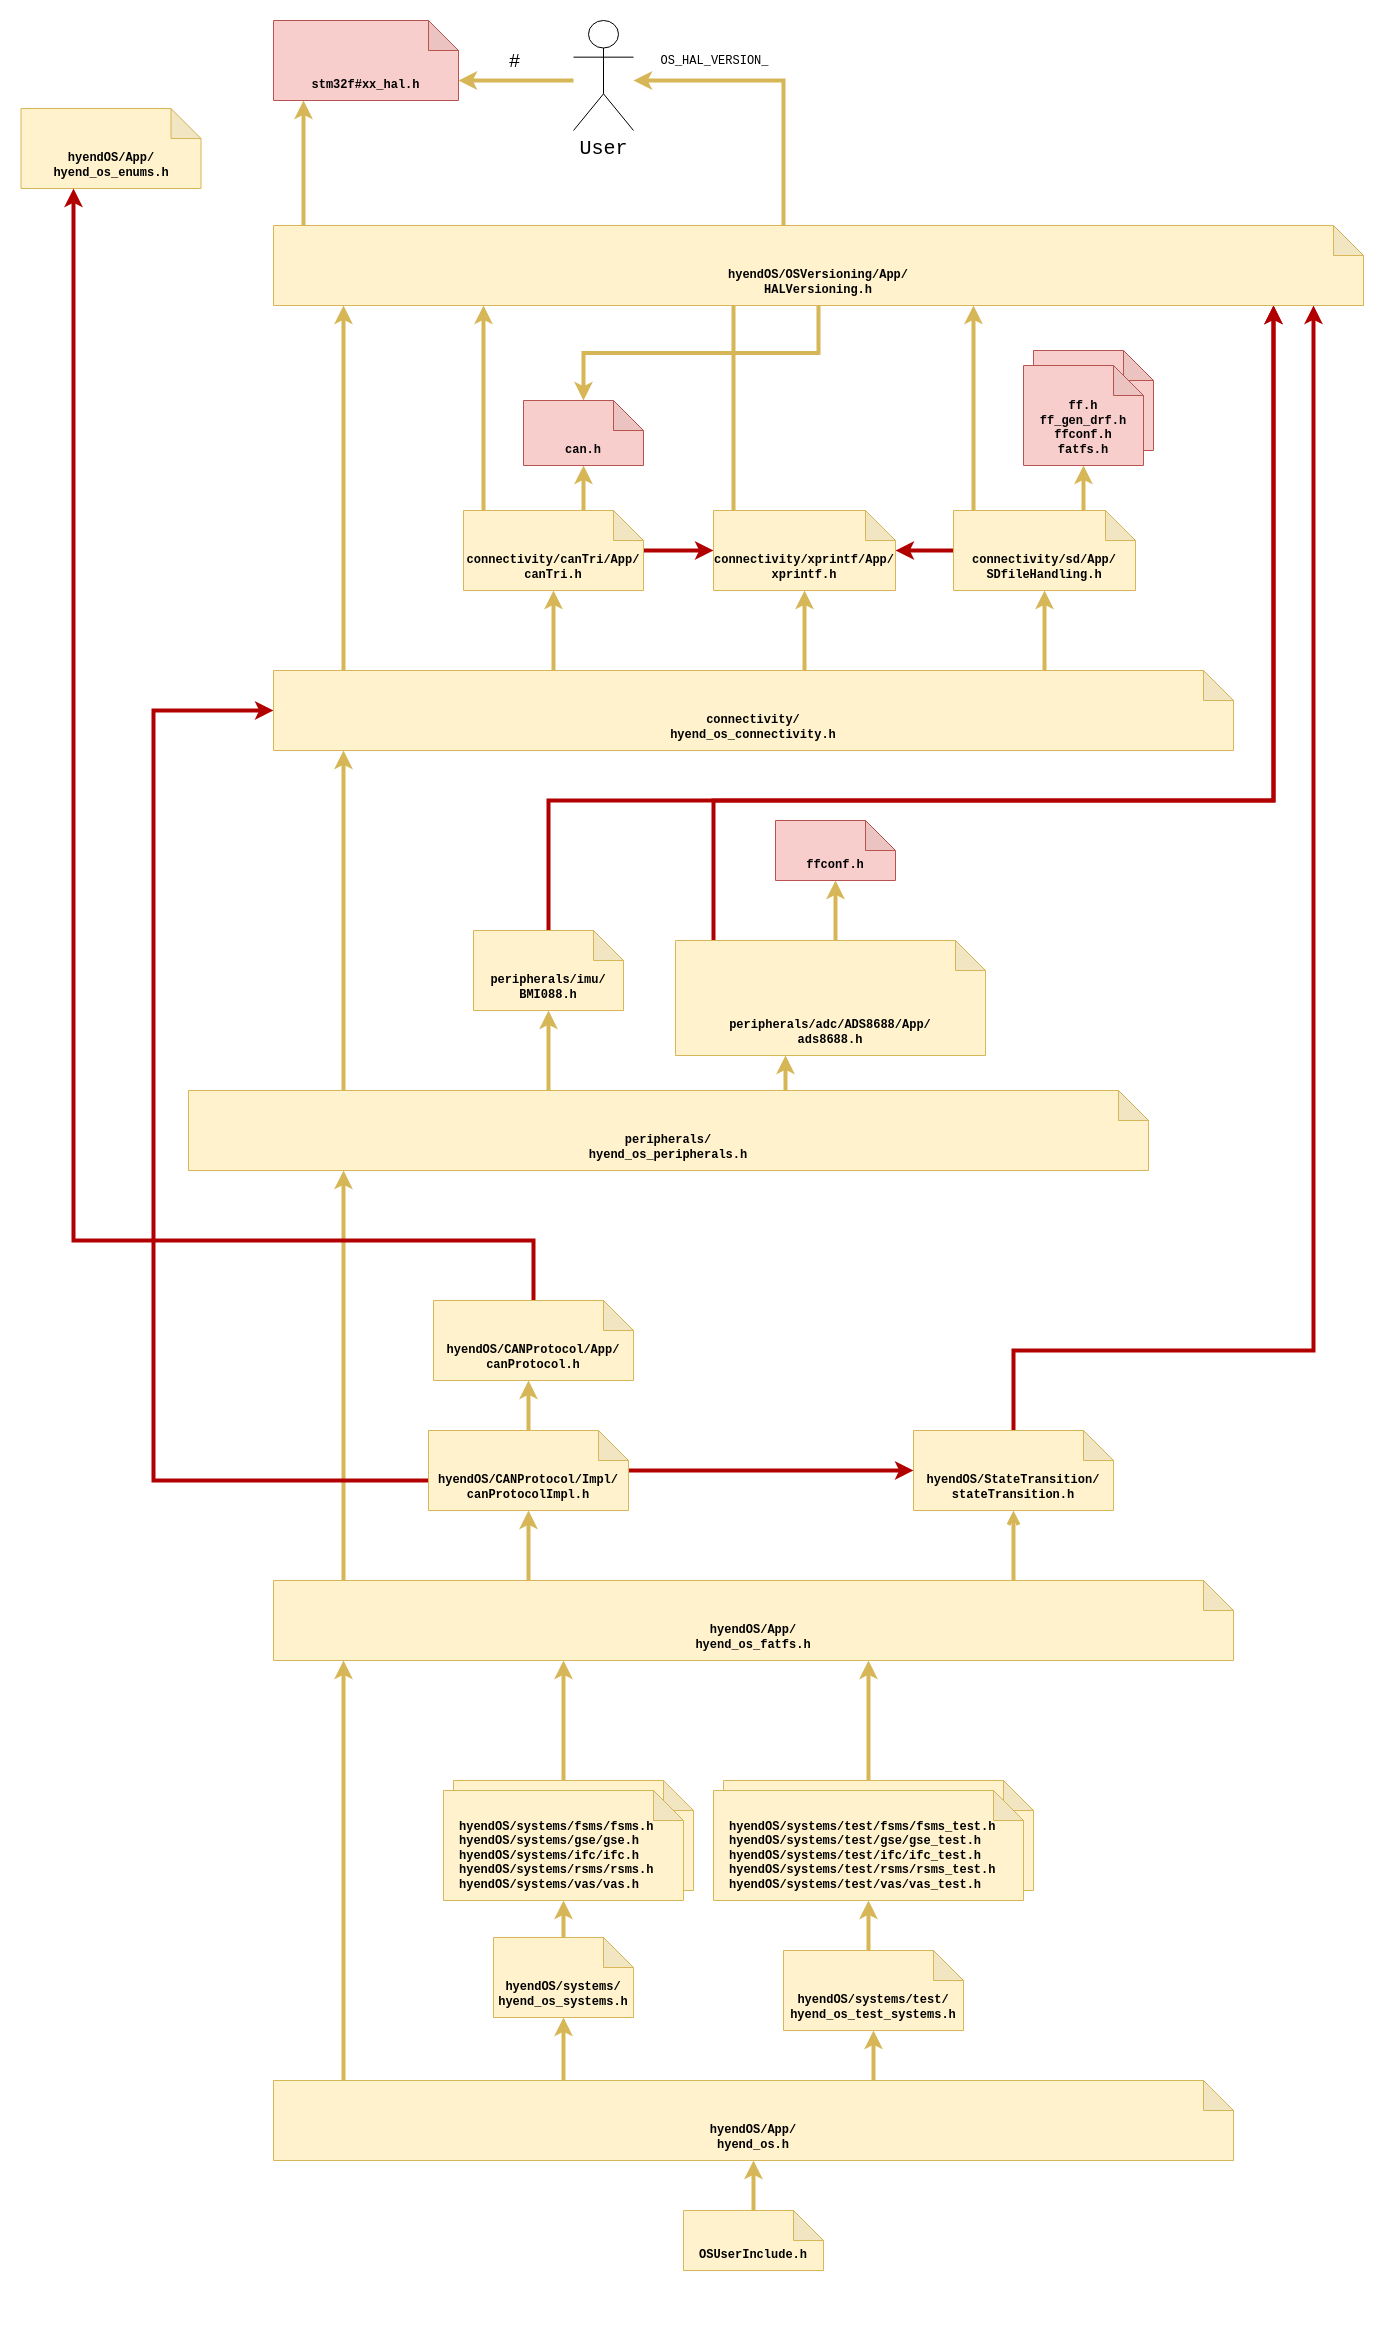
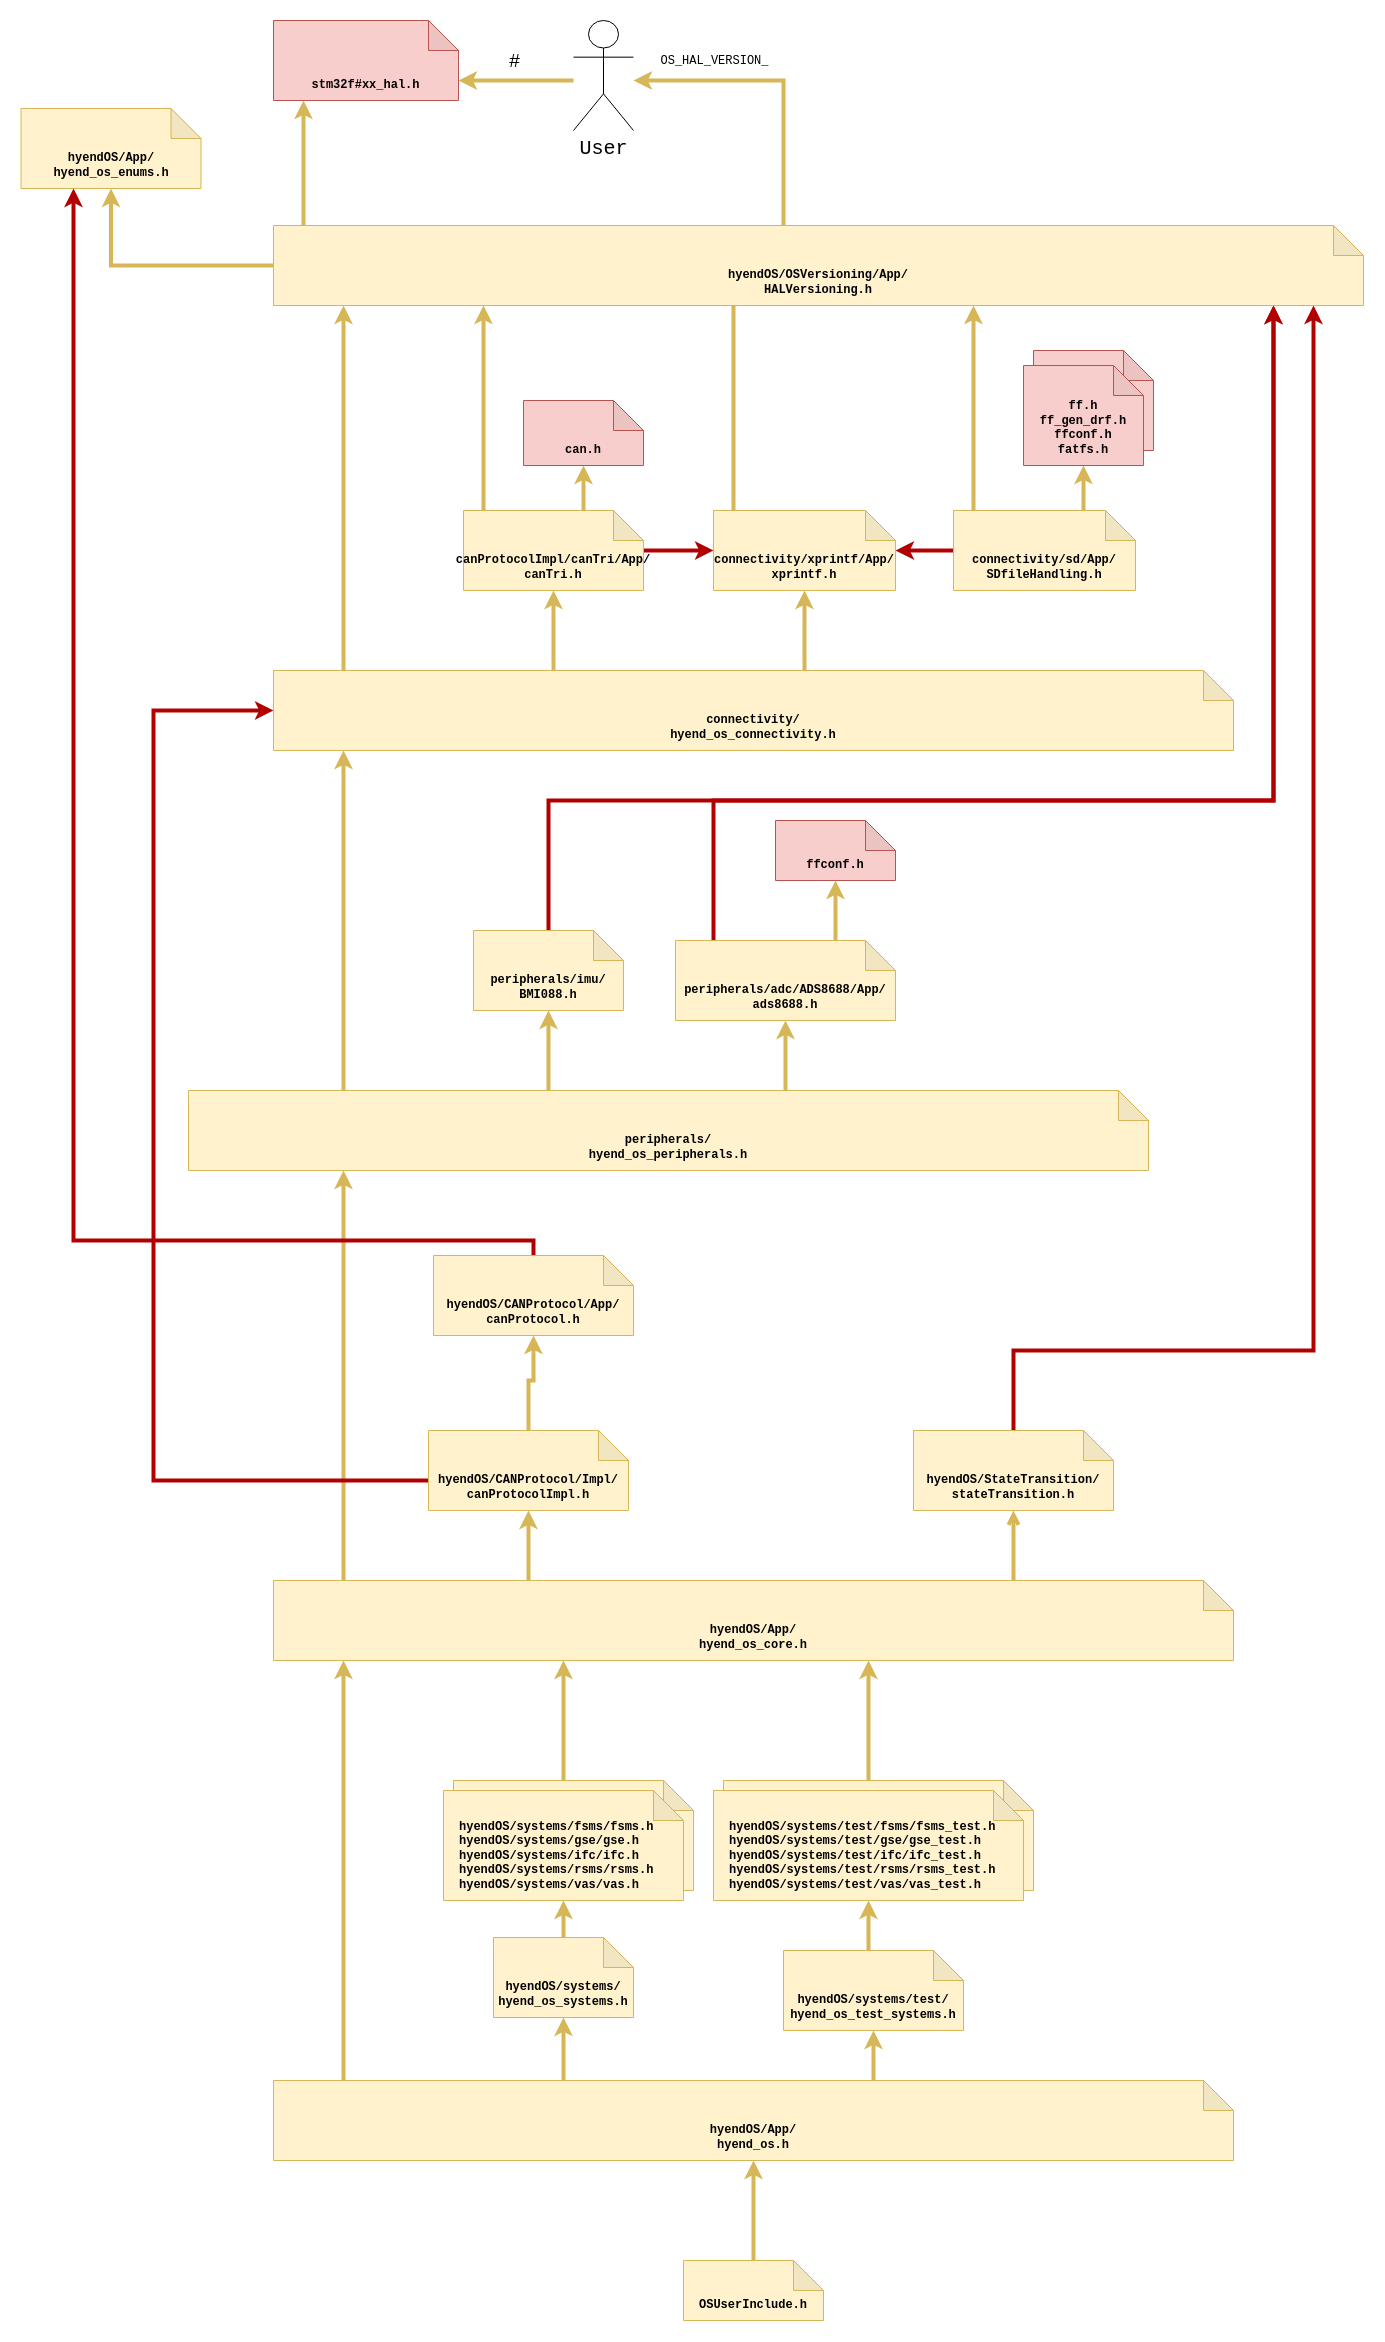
edge "hyendOS/OSVersioning/App/ HALVersioning.h" -> "can.h": now "hyendOS/OSVersioning/App/ HALVersioning.h" -> "hyendOS/App/ hyend_os_enums.h"
node "connectivity/canTri/App/ canTri.h": label "connectivity/canTri/App/ canTri.h" -> "canProtocolImpl/canTri/App/ canTri.h"
edge "connectivity/ hyend_os_connectivity.h" -> "connectivity/sd/App/ SDfileHandling.h": removed
node "peripherals/adc/ADS8688/App/ ads8688.h": size 310x115 -> 220x80
node "hyendOS/CANProtocol/App/ canProtocol.h": moved (534, 1341) -> (534, 1296)
edge "hyendOS/CANProtocol/Impl/ canProtocolImpl.h" -> "hyendOS/StateTransition/ stateTransition.h": removed
node "hyendOS/App/ hyend_os_fatfs.h": label "hyendOS/App/ hyend_os_fatfs.h" -> "hyendOS/App/ hyend_os_core.h"
node "OSUserInclude.h": moved (754, 2241) -> (754, 2291)
